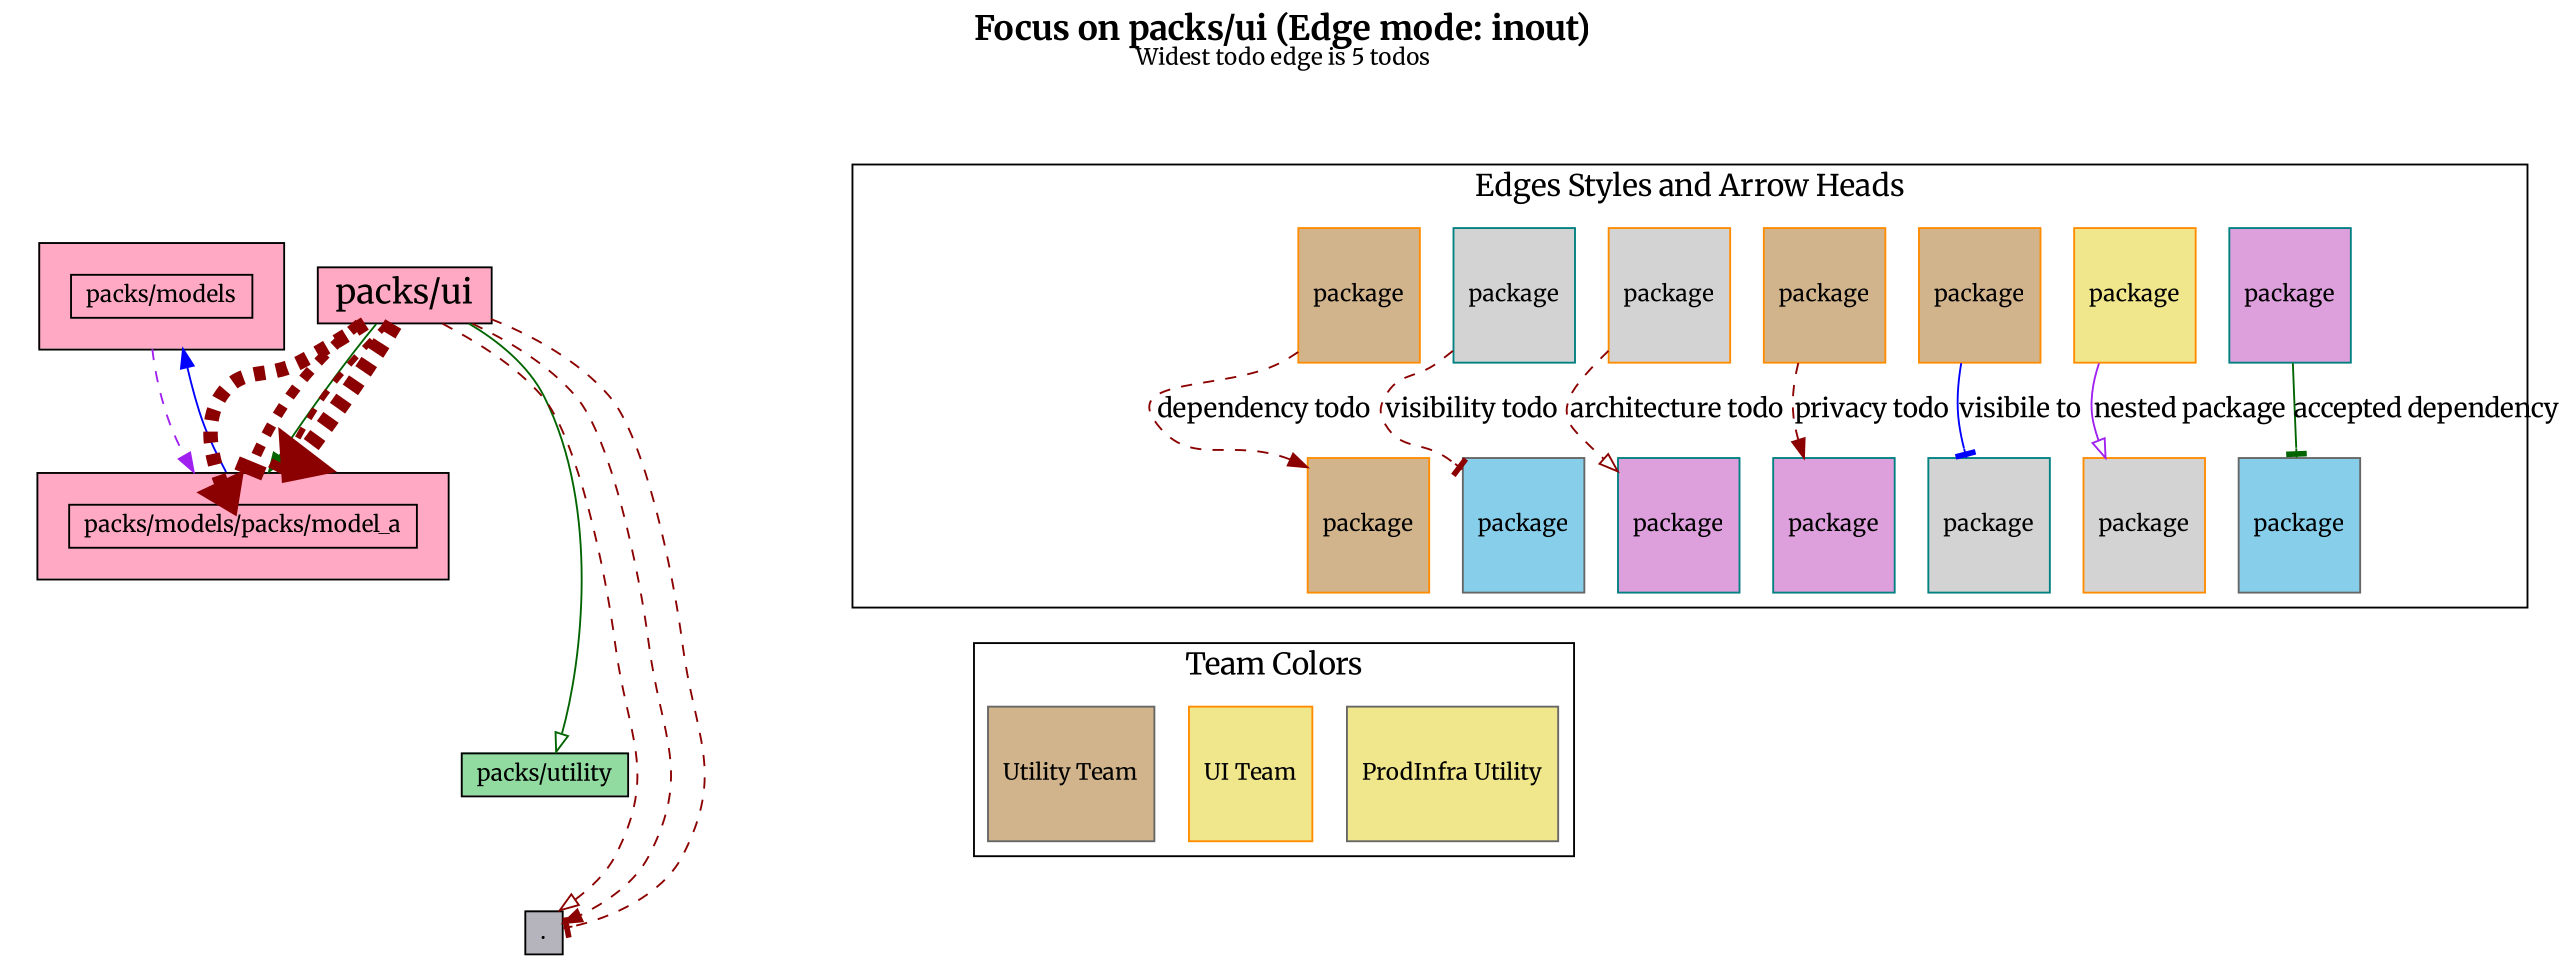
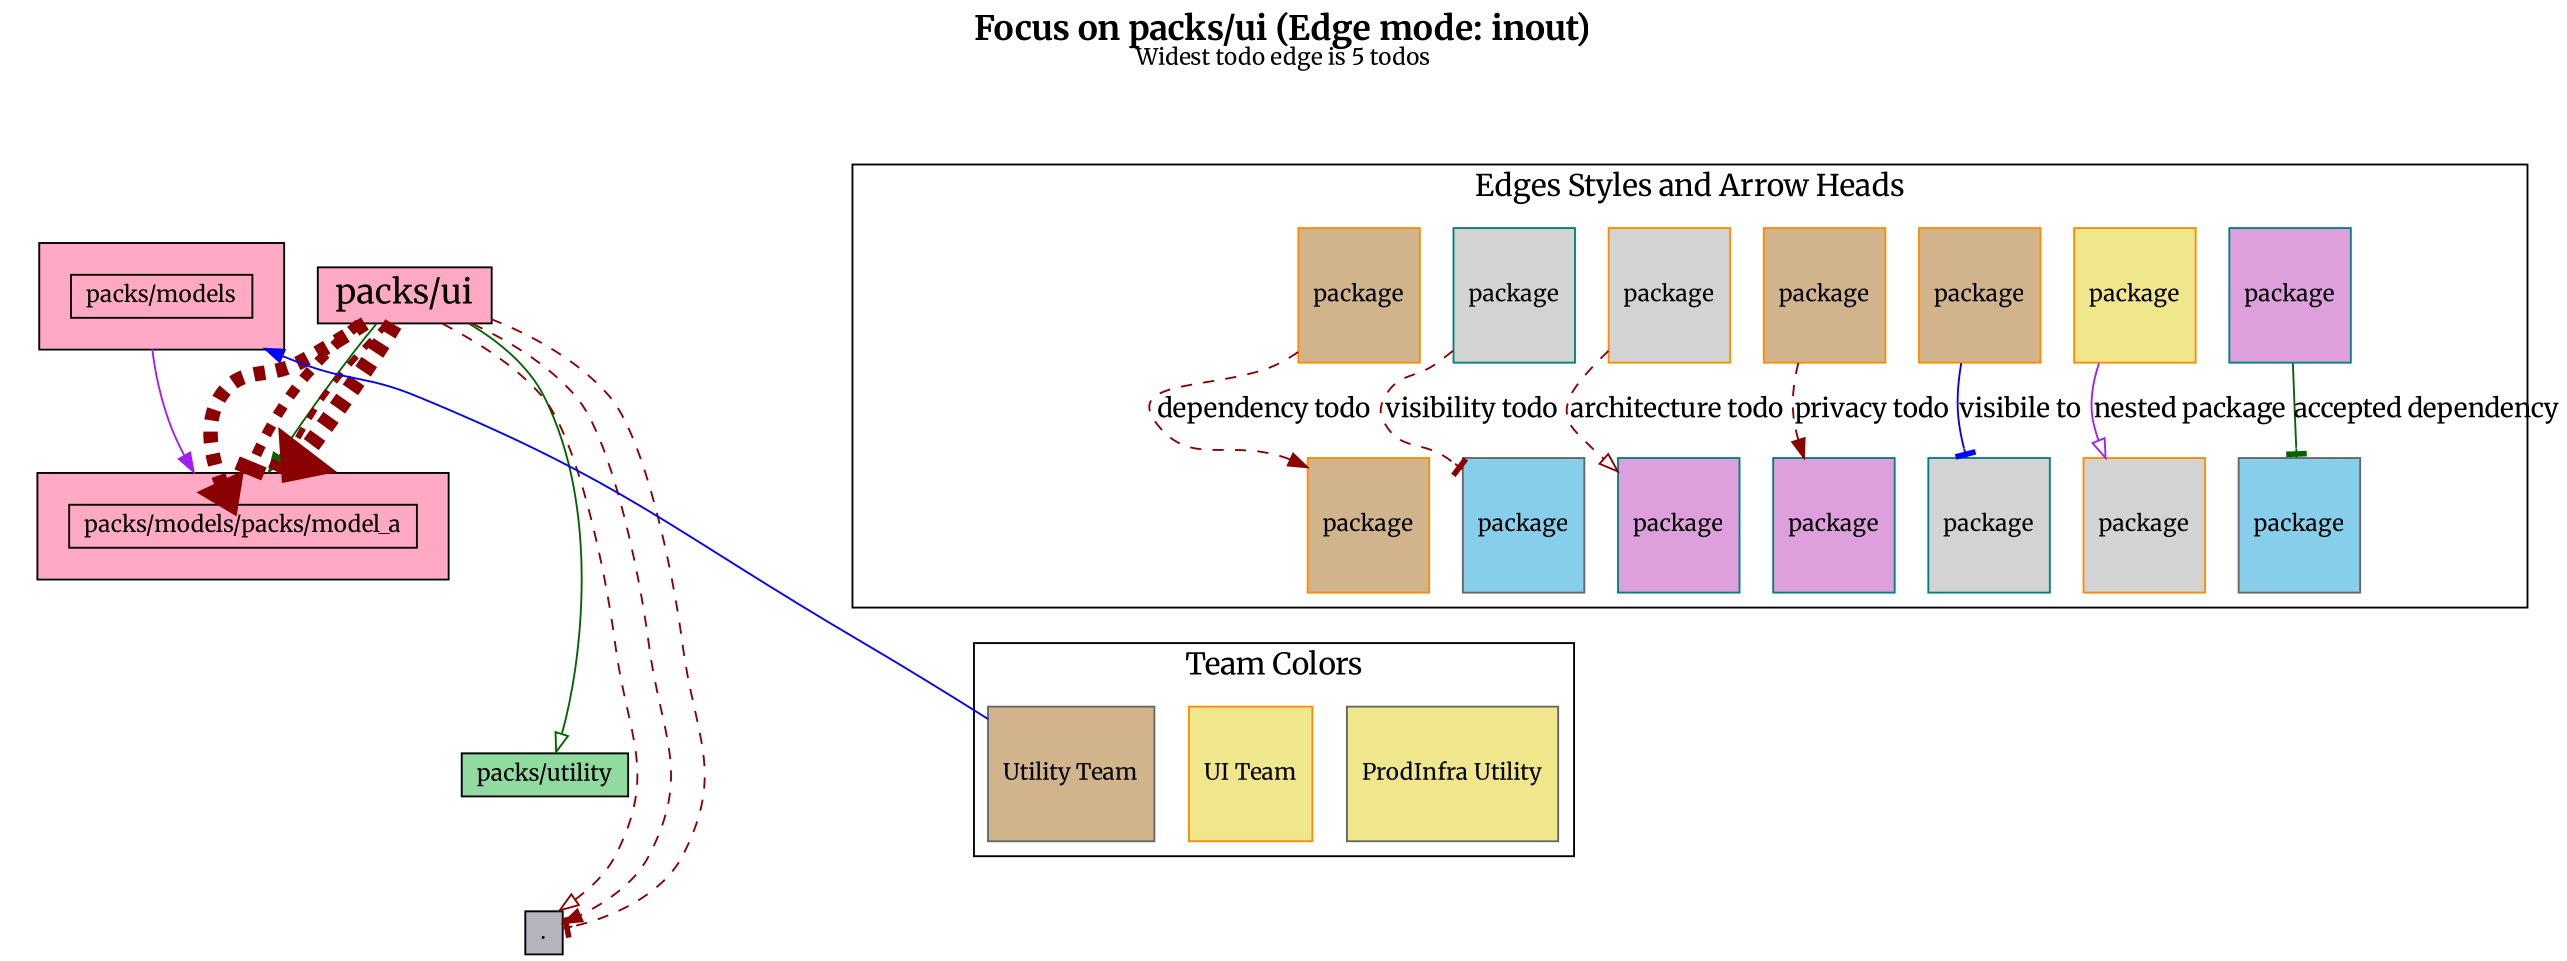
edge "packs/models" -> "packs/models/packs/model_a": style dashed -> solid
edge "packs/models/packs/model_a" -> "packs/models": now "Utility Team" -> "packs/models"
